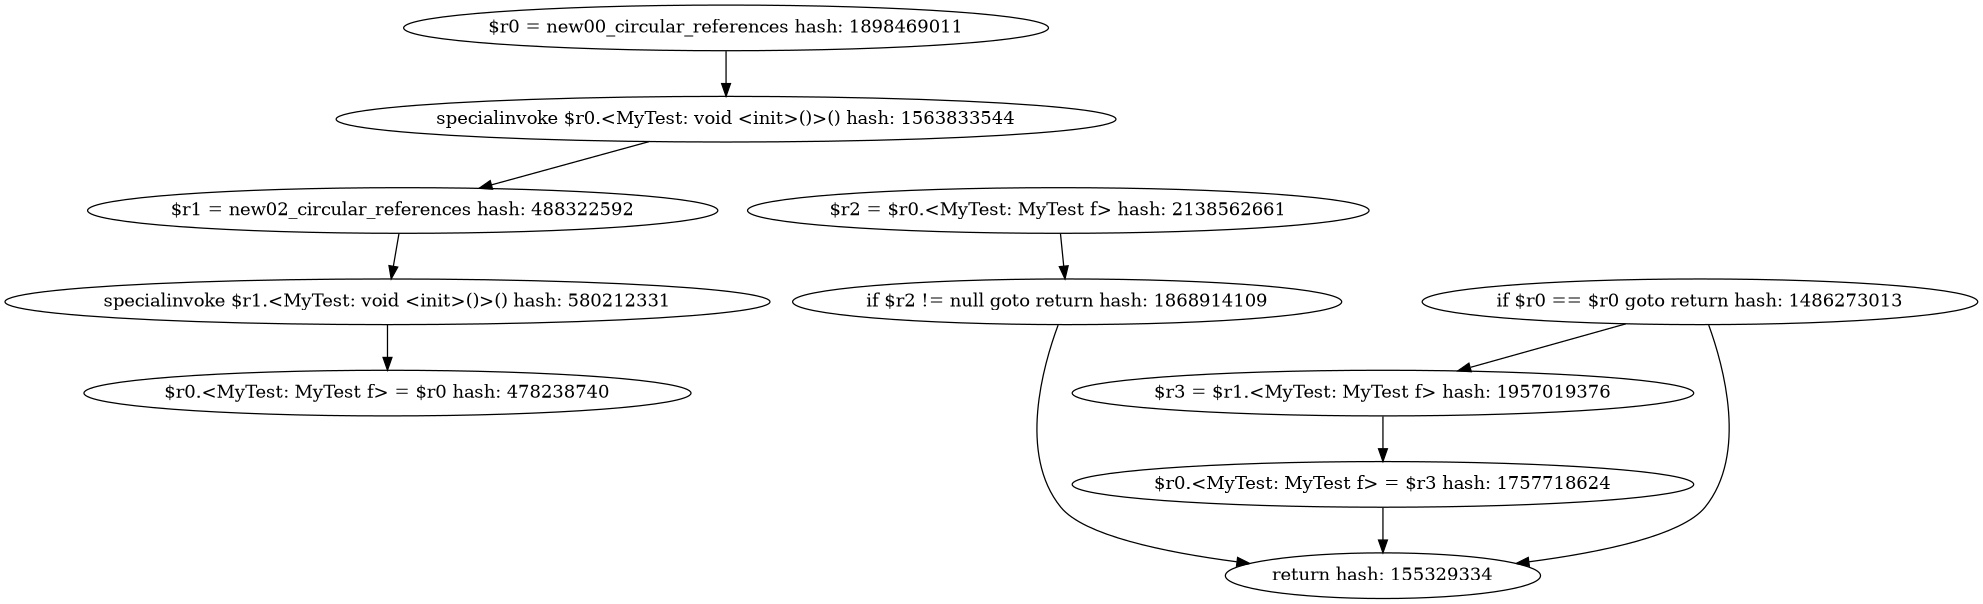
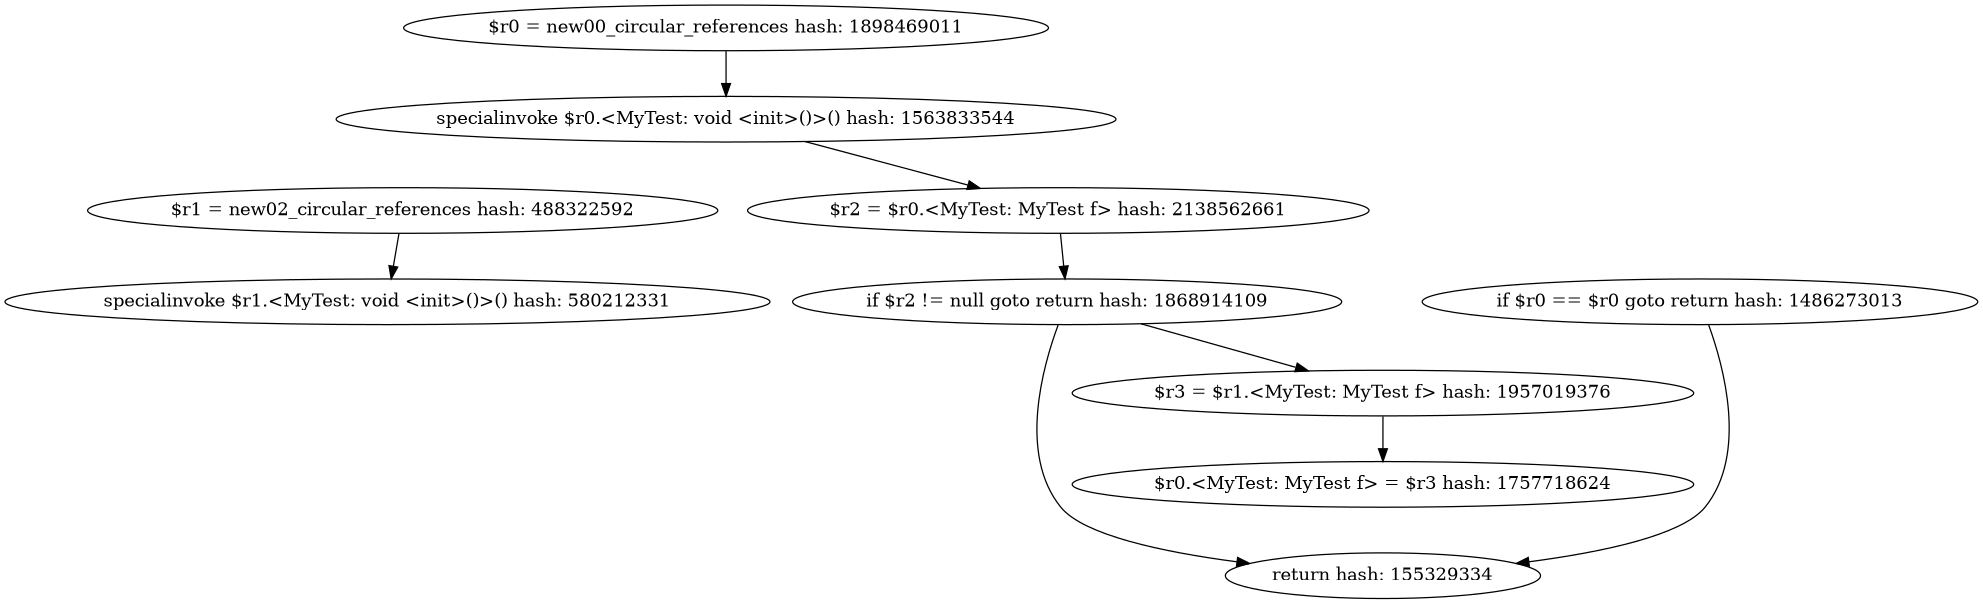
edge "specialinvoke $r0.<MyTest: void <init>()>() hash: 1563833544" -> "$r1 = new02_circular_references hash: 488322592": now "specialinvoke $r0.<MyTest: void <init>()>() hash: 1563833544" -> "$r2 = $r0.<MyTest: MyTest f> hash: 2138562661"
edge "if $r0 == $r0 goto return hash: 1486273013" -> "$r3 = $r1.<MyTest: MyTest f> hash: 1957019376": now "if $r2 != null goto return hash: 1868914109" -> "$r3 = $r1.<MyTest: MyTest f> hash: 1957019376"
node "$r0.<MyTest: MyTest f> = $r0 hash: 478238740": removed
edge "$r0.<MyTest: MyTest f> = $r3 hash: 1757718624" -> "return hash: 155329334": removed
